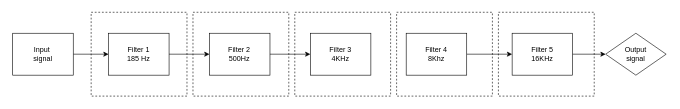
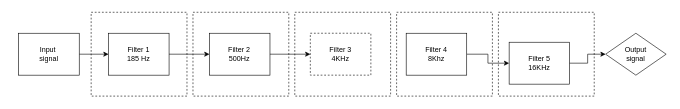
node "Input signal": moved (43, 54) -> (49, 54)
node "Filter 3 4KHz": style solid -> dashed
node "Filter 5 16KHz": moved (543, 54) -> (540, 63)
